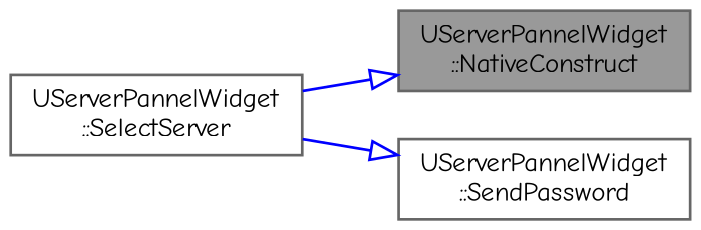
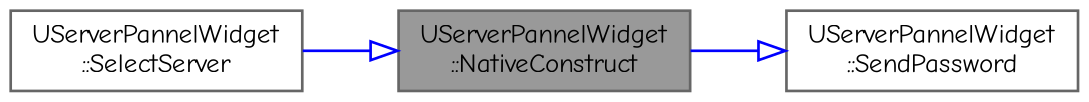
edge "UServerPannelWidget ::SelectServer" -> "UServerPannelWidget ::SendPassword": now "UServerPannelWidget ::NativeConstruct" -> "UServerPannelWidget ::SendPassword"
